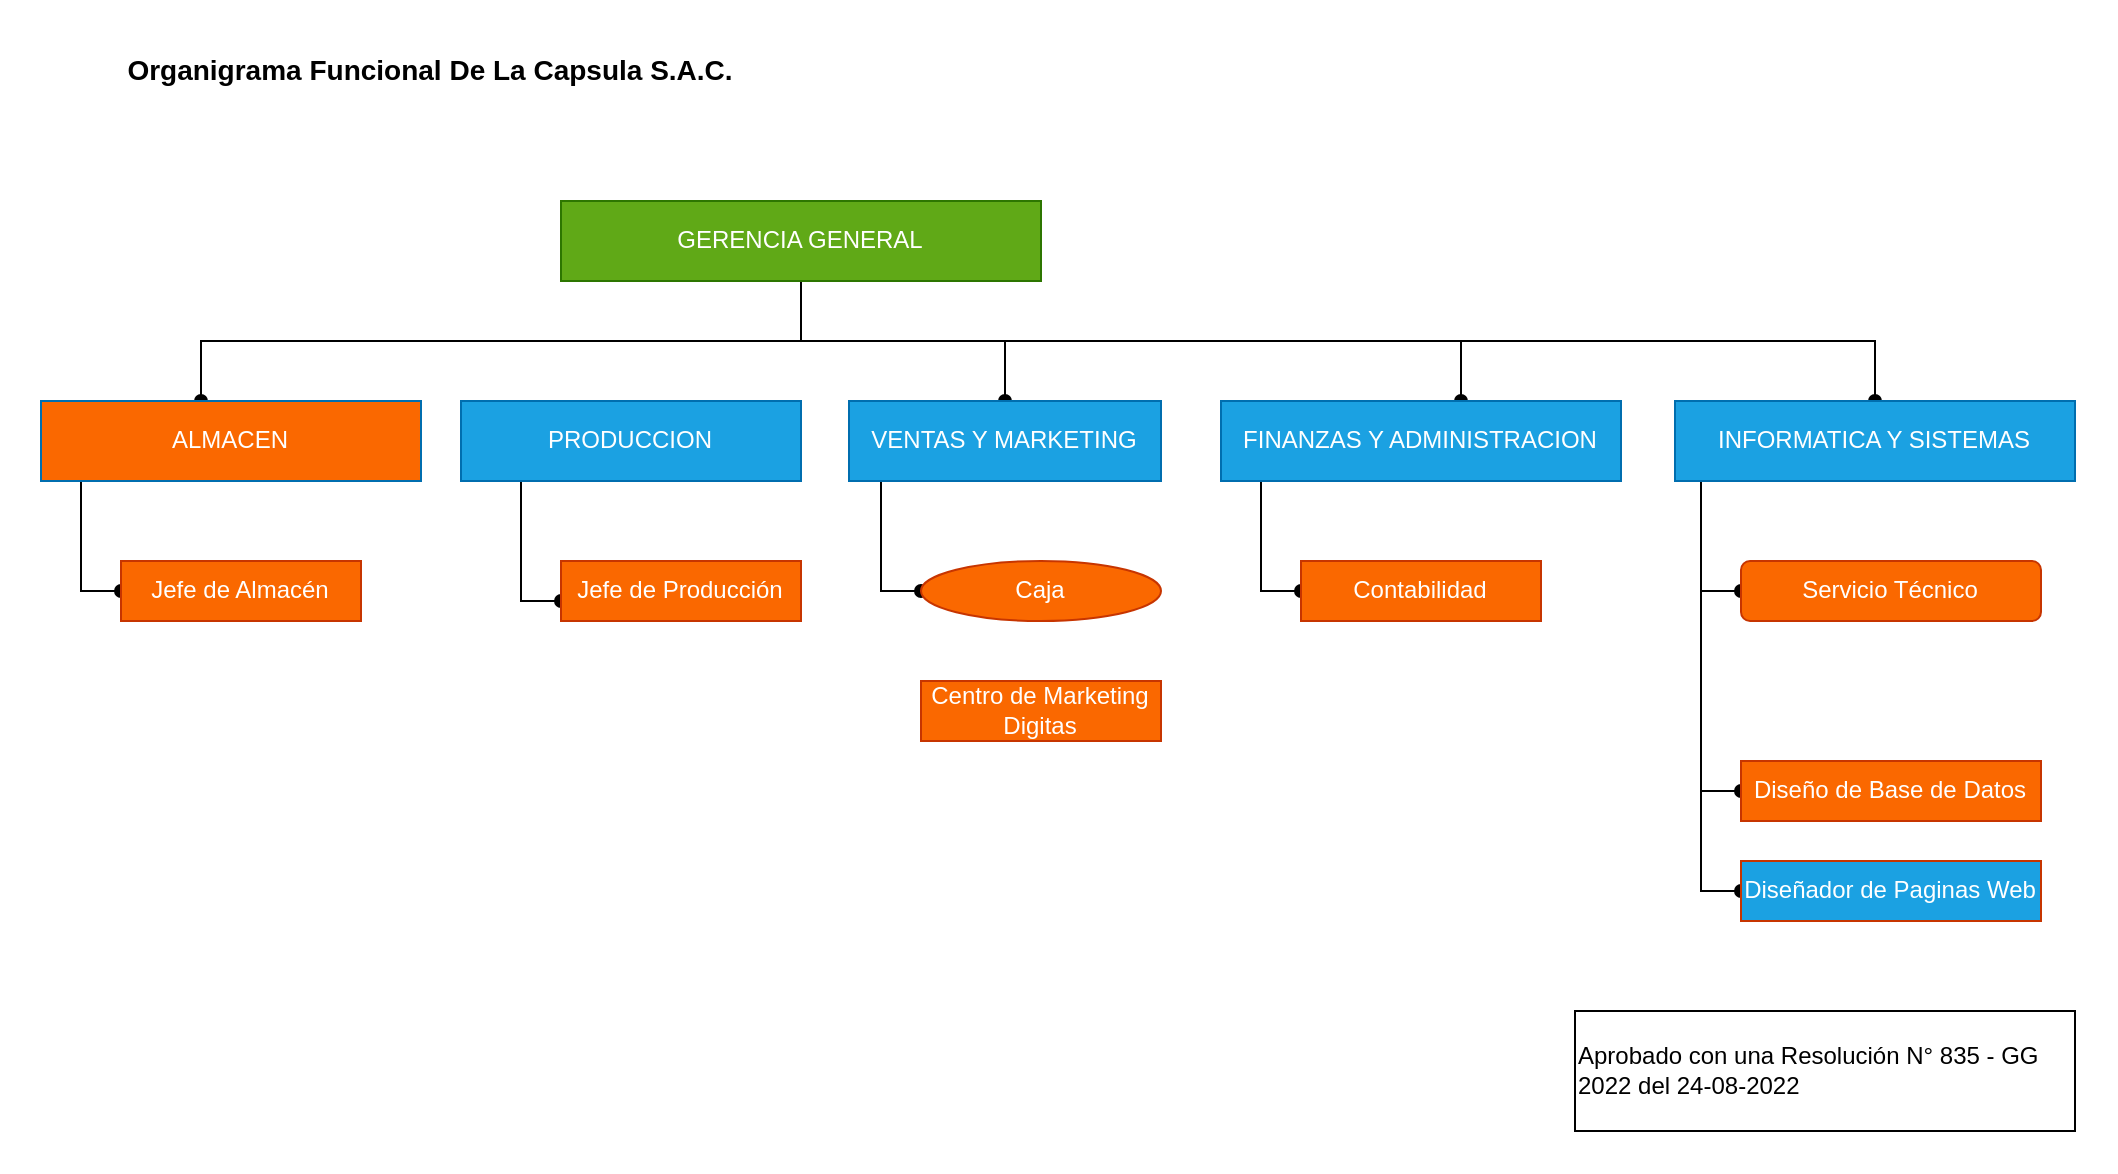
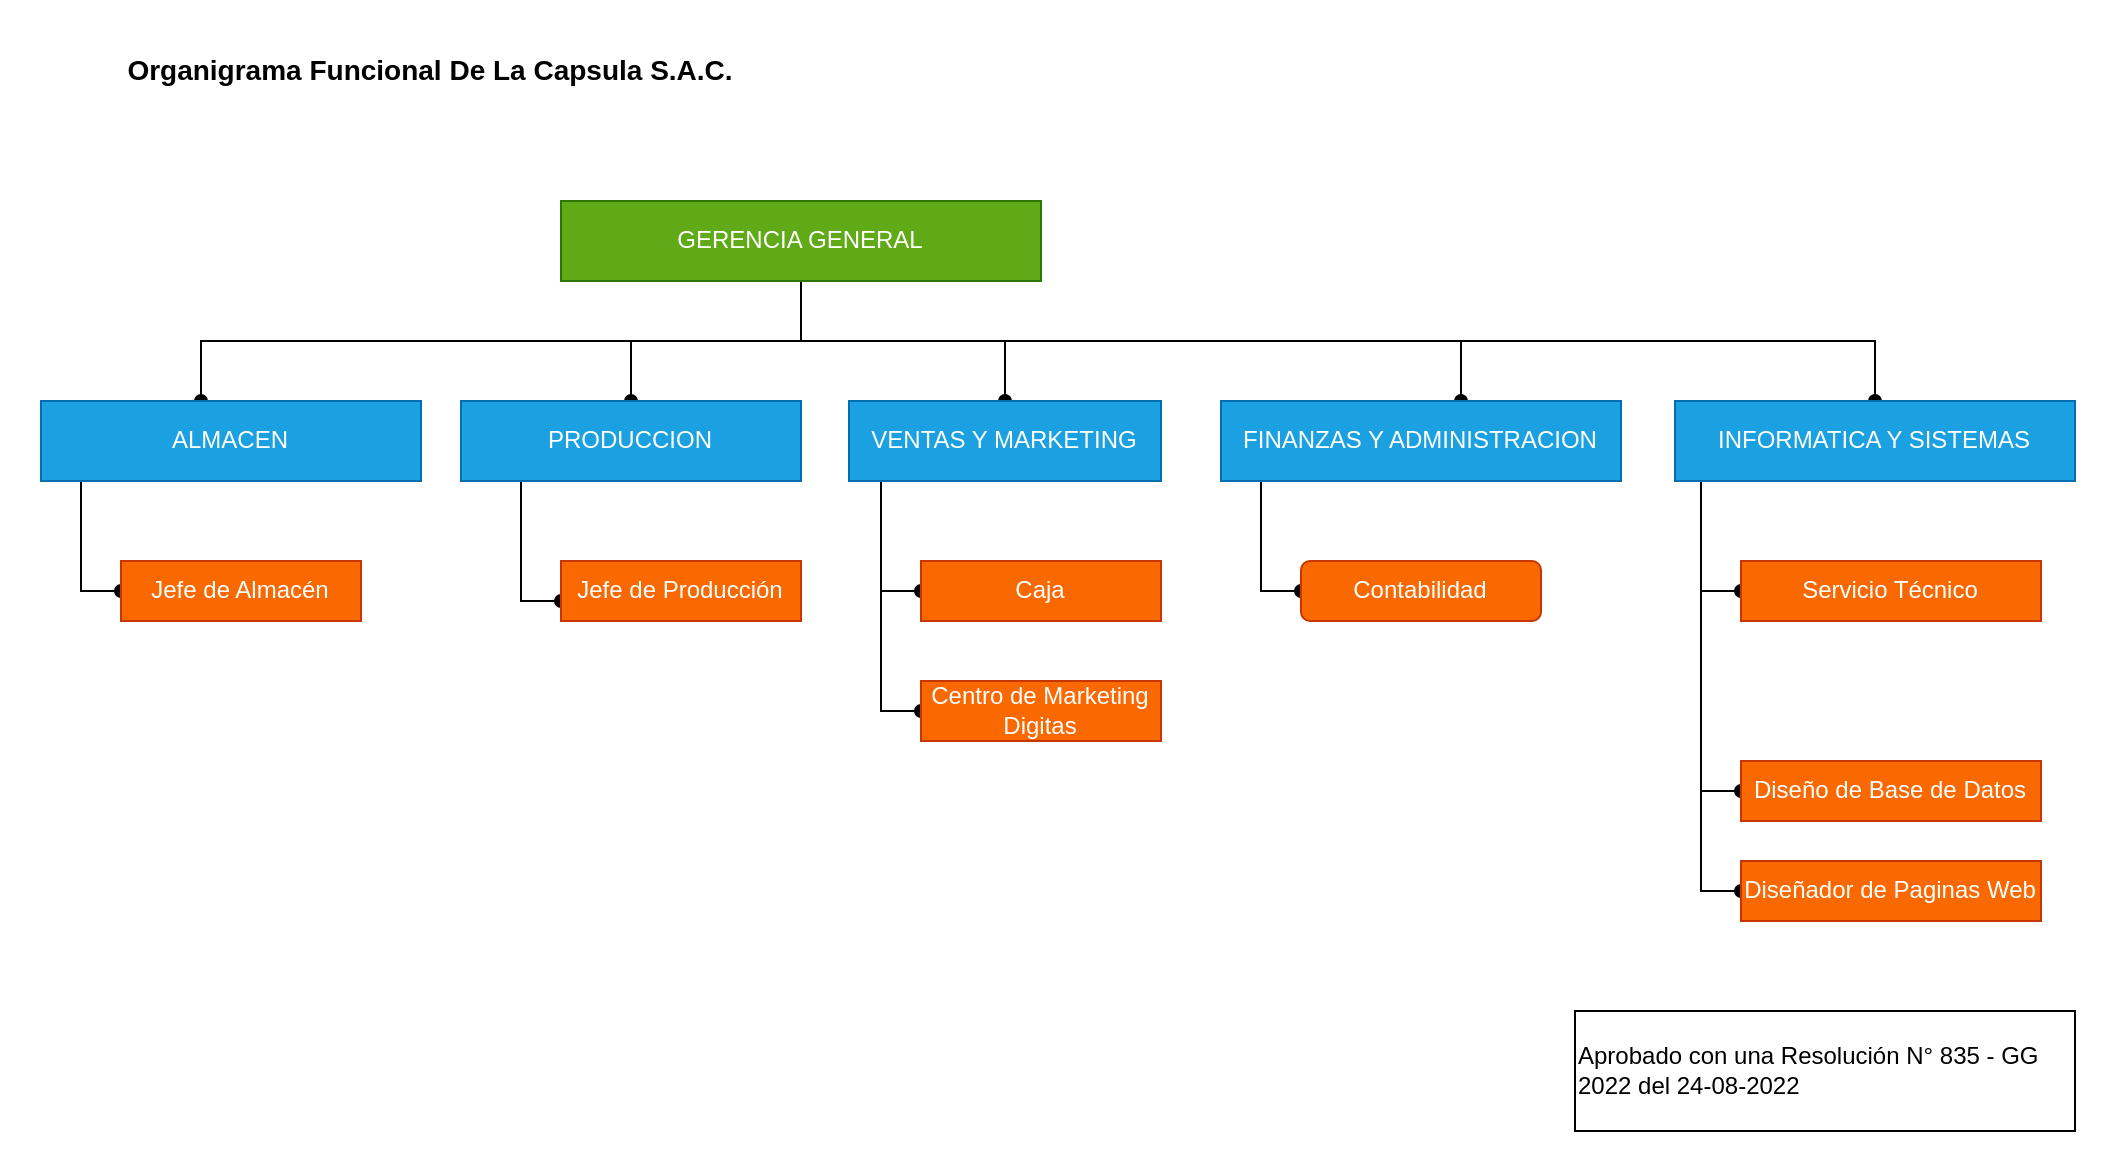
edge "GERENCIA GENERAL" -> "PRODUCCION": added
node "ALMACEN": fillcolor #fa6800 -> #1ba1e2
node "Caja": shape ellipse -> rectangle
node "Contabilidad": shape rectangle -> rounded rectangle
node "Servicio Técnico": shape rounded rectangle -> rectangle
edge "VENTAS Y MARKETING" -> "Centro de Marketing Digitas": added
node "Diseñador de Paginas Web": fillcolor #1ba1e2 -> #fa6800
